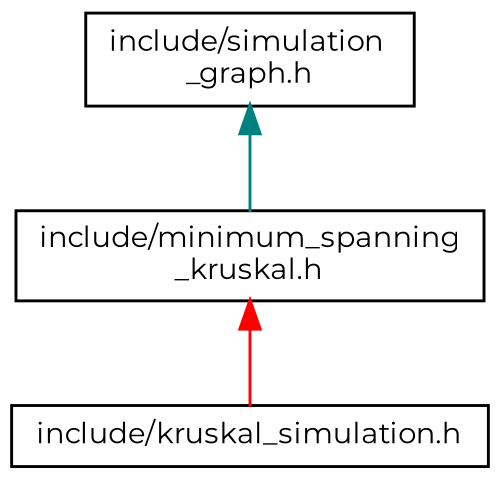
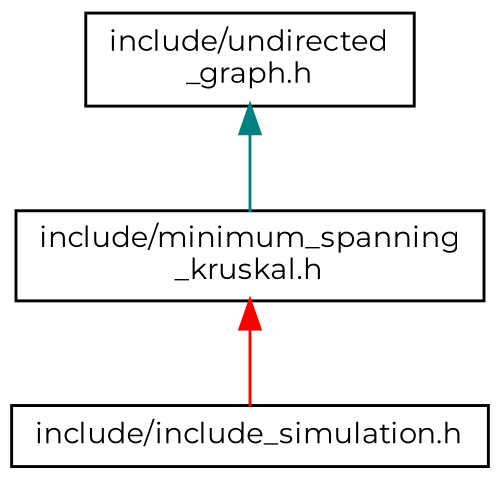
node "include/simulation _graph.h": label "include/simulation _graph.h" -> "include/undirected _graph.h"
node "include/kruskal_simulation.h": label "include/kruskal_simulation.h" -> "include/include_simulation.h"
